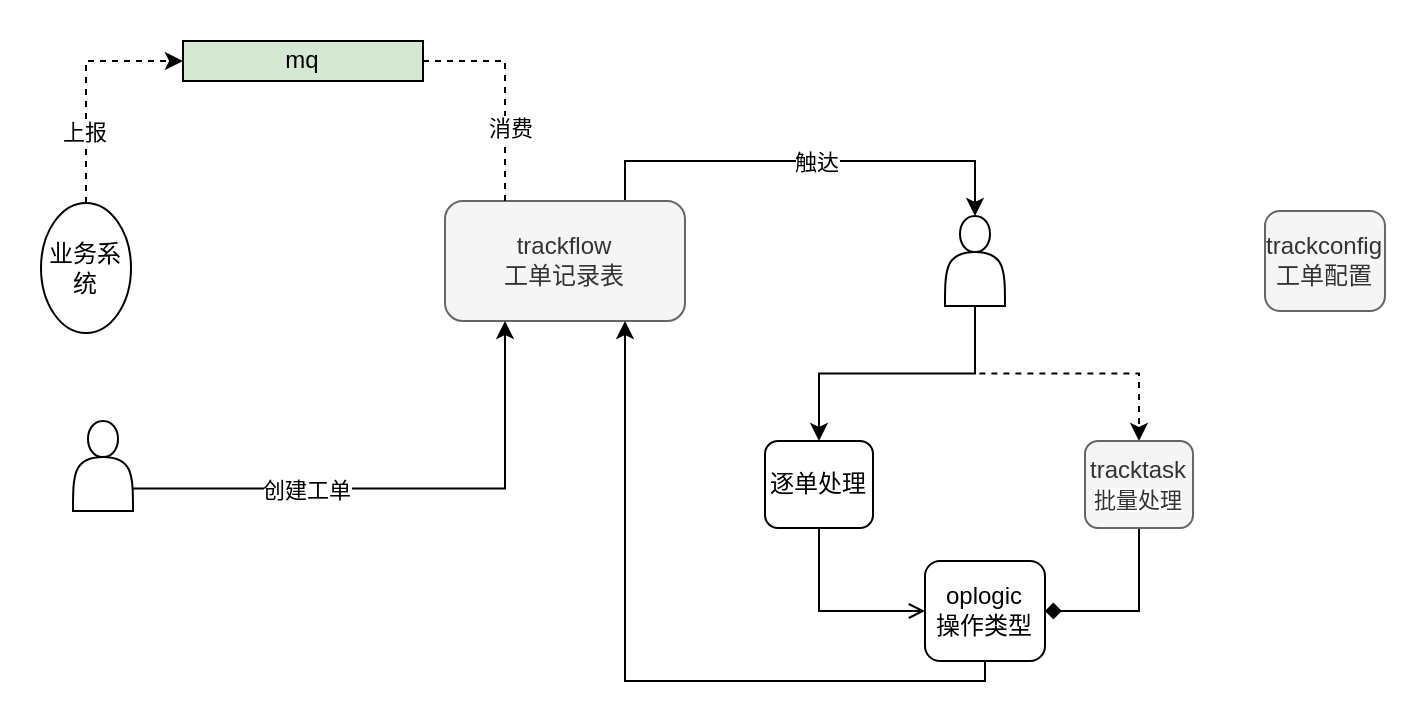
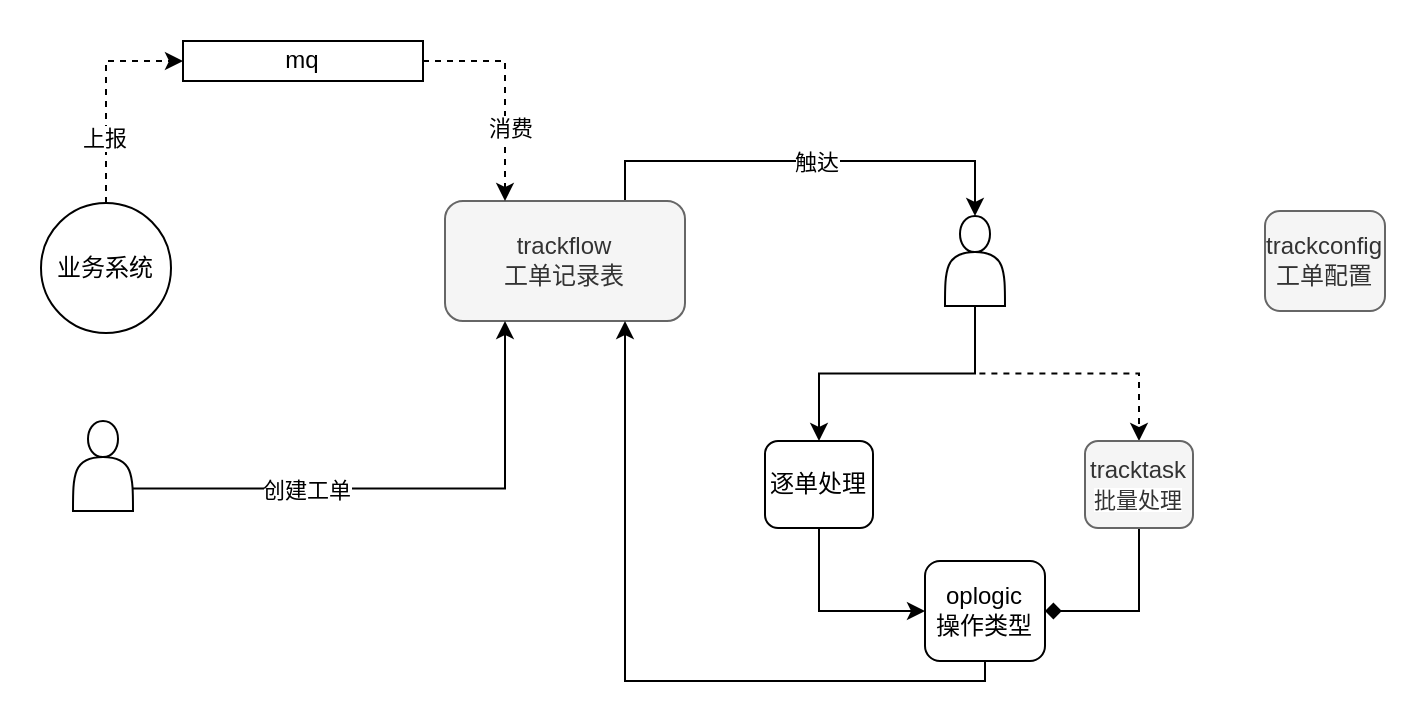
node "mq": fillcolor #d5e8d4 -> #ffffff
edge "mq" -- "trackflow 工单记录表": arrowhead none -> classic
node "业务系统": size 90x130 -> 130x130
edge "逐单处理" -> "oplogic 操作类型": arrowhead open -> classic
